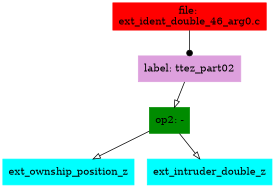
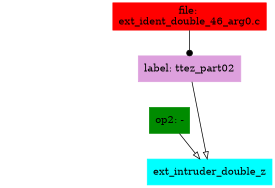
edge "label: ttez_part02" -> "op2: -": now "label: ttez_part02" -> "ext_intruder_double_z"
node "ext_ownship_position_z": removed
